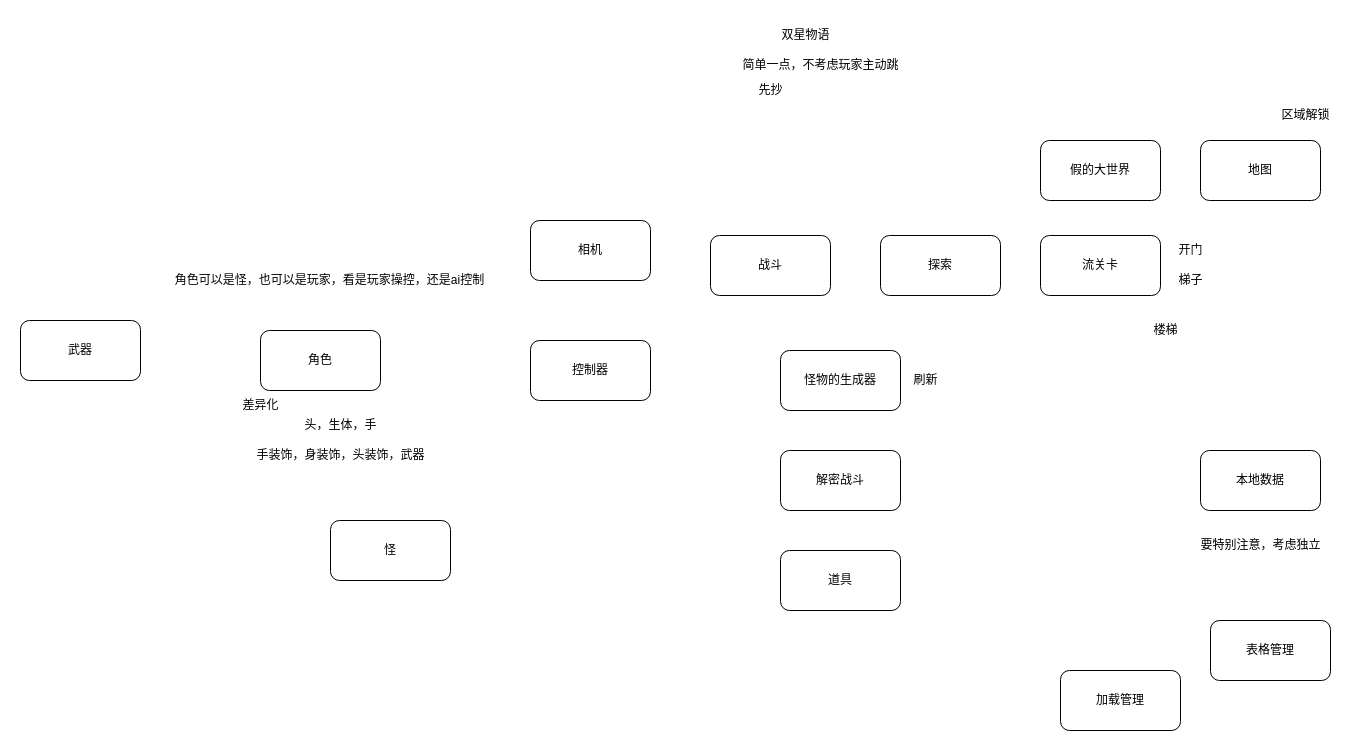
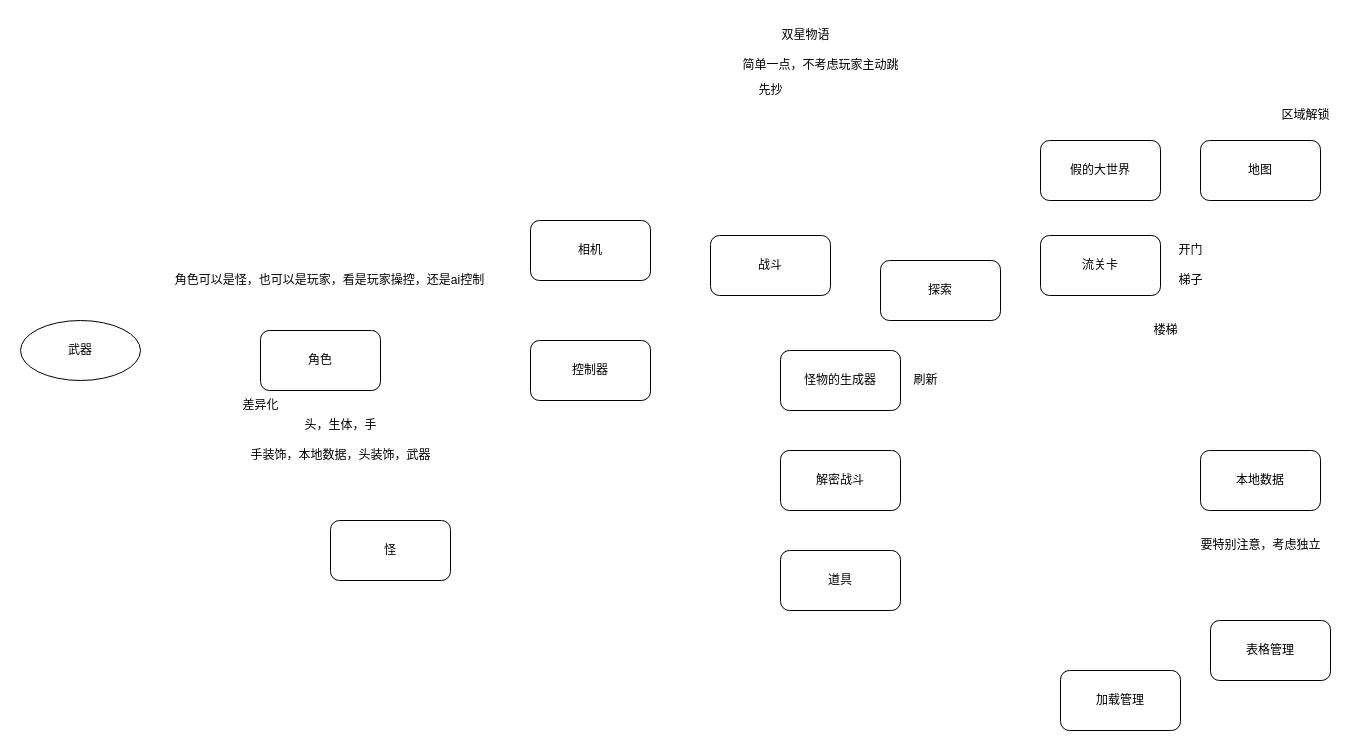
node "探索": moved (941, 266) -> (941, 291)
node "武器": shape rounded rectangle -> ellipse
node "手装饰，身装饰，头装饰，武器": label "手装饰，身装饰，头装饰，武器" -> "手装饰，本地数据，头装饰，武器"
